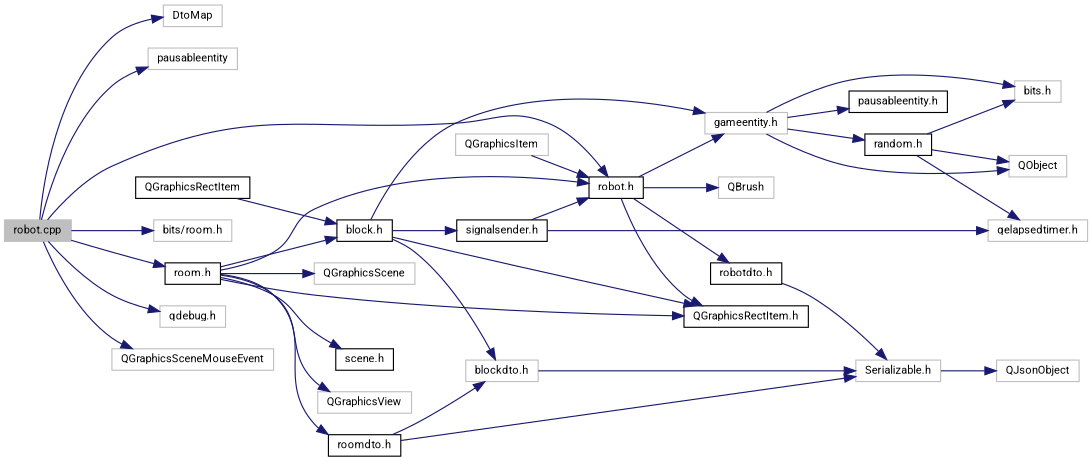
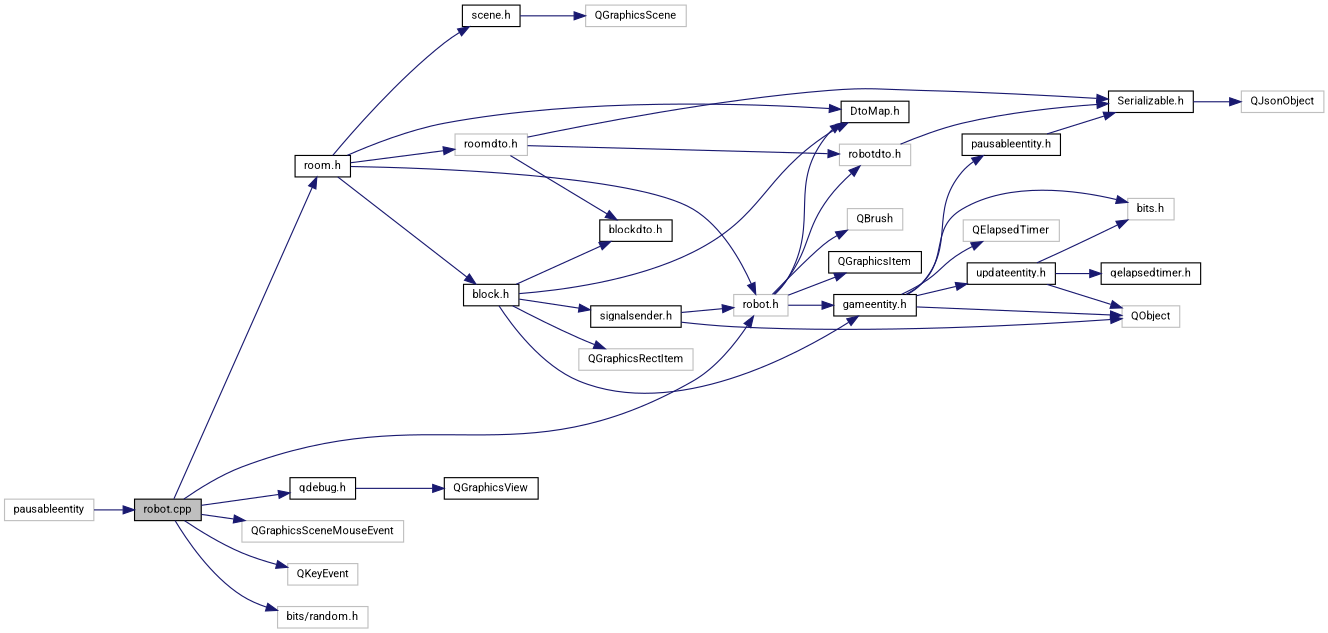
node "DtoMap": label "DtoMap" -> "QKeyEvent"
node "gameentity.h": color grey75 -> black
edge "robot.cpp" -> "pausableentity": reversed
node "QGraphicsItem": color grey75 -> black
node "random.h": label "random.h" -> "updateentity.h"
edge "roomdto.h" -> "robotdto.h": added
edge "QGraphicsItem" -> "robot.h": reversed
node "QGraphicsRectItem": color black -> grey75
node "robot.h": color black -> grey75
edge "QGraphicsRectItem" -> "block.h": reversed
node "robot.cpp": color grey75 -> black
node "bits/room.h": label "bits/room.h" -> "bits/random.h"
edge "signalsender.h" -> "qelapsedtimer.h": now "signalsender.h" -> "QObject"
node "QElapsedTimer": added
node "qelapsedtimer.h": color grey75 -> black
edge "room.h" -> "QGraphicsScene": now "scene.h" -> "QGraphicsScene"
node "robotdto.h": color black -> grey75
edge "room.h" -> "QGraphicsView": now "qdebug.h" -> "QGraphicsView"
node "qdebug.h": color grey75 -> black
node "QGraphicsRectItem.h": label "QGraphicsRectItem.h" -> "DtoMap.h"
node "blockdto.h": color grey75 -> black
edge "blockdto.h" -> "Serializable.h": now "pausableentity.h" -> "Serializable.h"
node "Serializable.h": color grey75 -> black
node "QGraphicsView": color grey75 -> black
node "roomdto.h": color black -> grey75
